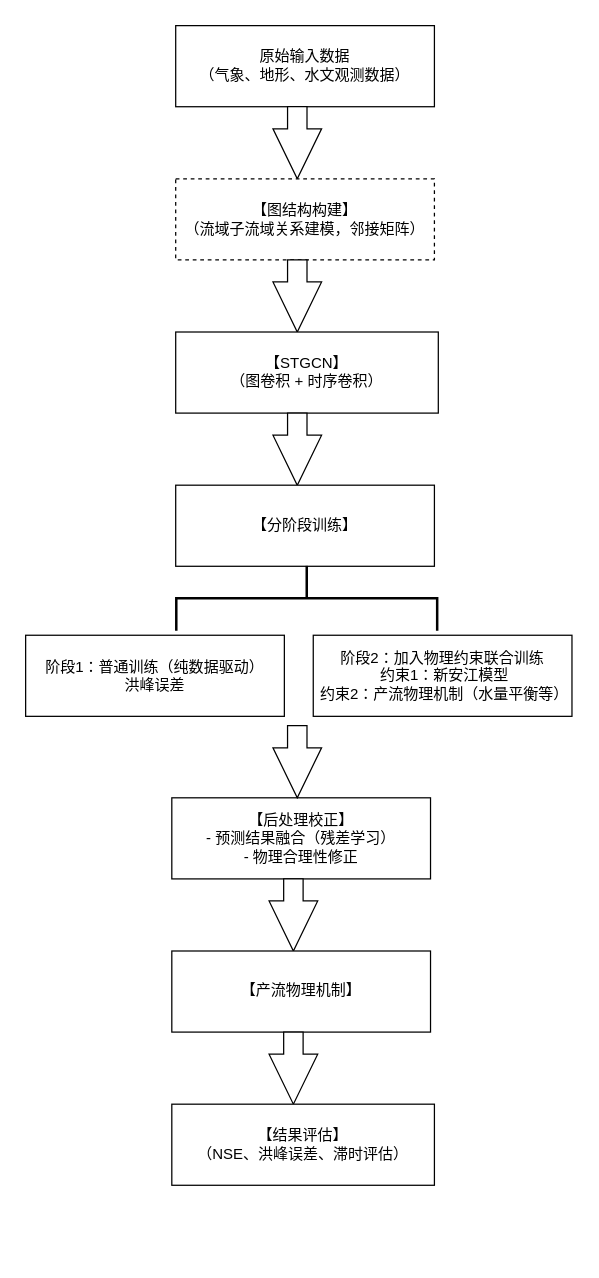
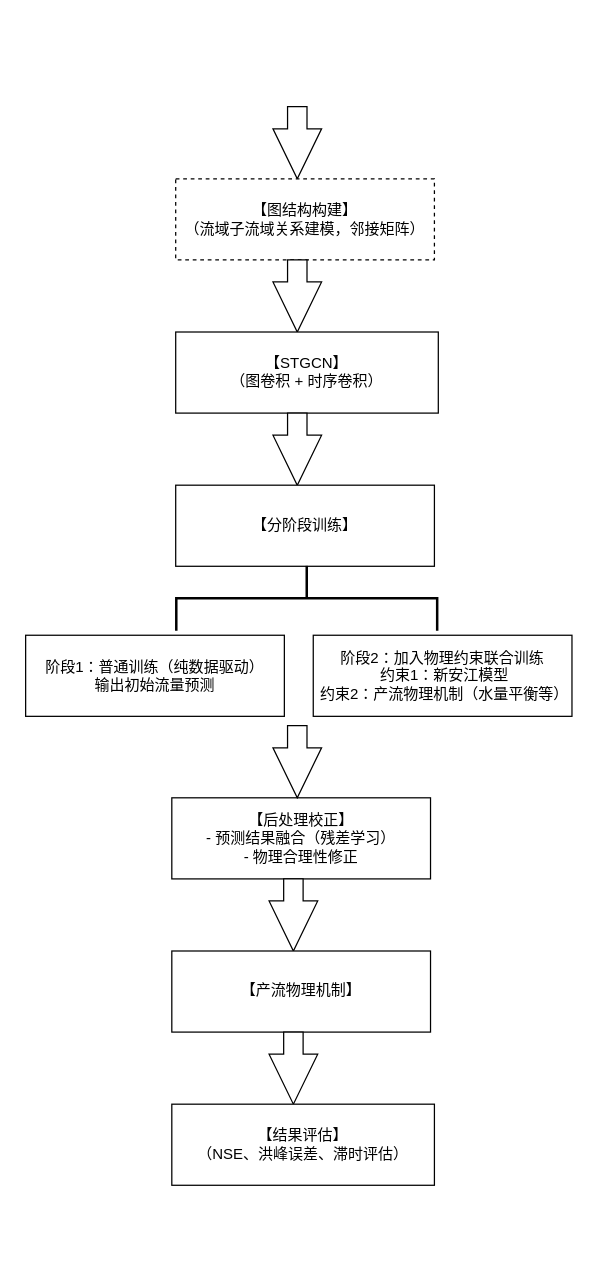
node "原始输入数据 （气象、地形、水文观测数据）": removed
node "阶段1：普通训练（纯数据驱动） 洪峰误差": label "阶段1：普通训练（纯数据驱动） 洪峰误差" -> "阶段1：普通训练（纯数据驱动） 输出初始流量预测"
